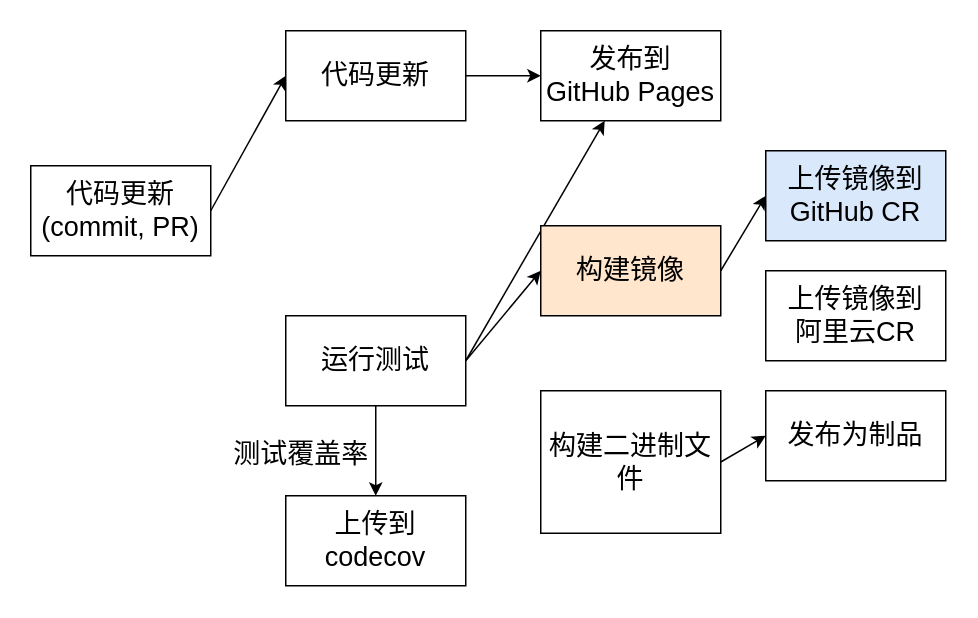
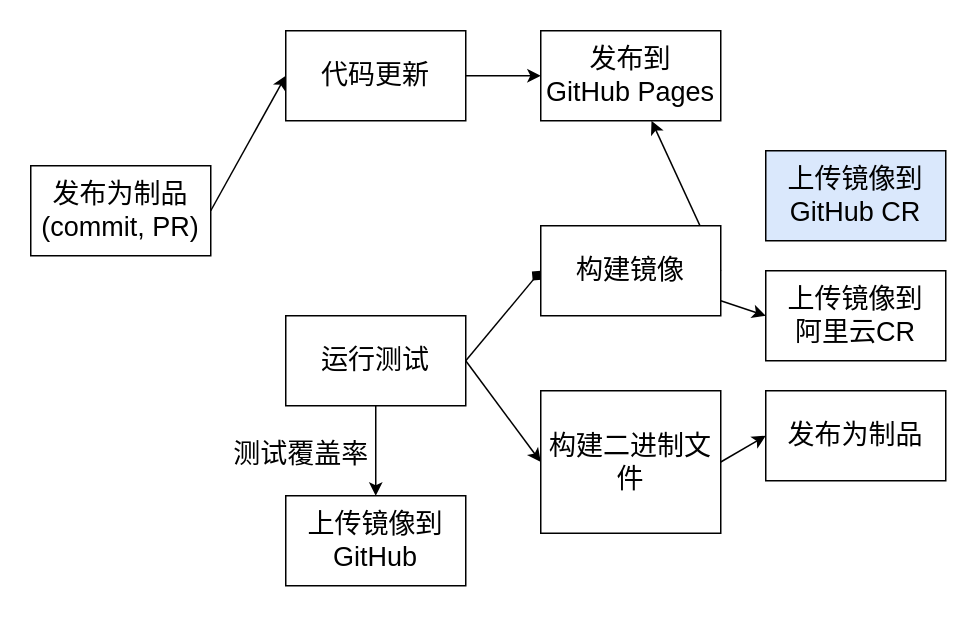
node "代码更新 (commit, PR)": label "代码更新 (commit, PR)" -> "发布为制品 (commit, PR)"
edge "运行测试" -> "发布到 GitHub Pages": now "运行测试" -> "构建二进制文件"
edge "构建镜像" -> "上传镜像到GitHub CR": now "构建镜像" -> "发布到 GitHub Pages"
node "构建镜像": fillcolor #ffe6cc -> #ffffff
edge "运行测试" -> "构建镜像": arrowhead classic -> diamond
edge "构建镜像" -> "上传镜像到 阿里云CR": added
node "上传到codecov": label "上传到codecov" -> "上传镜像到GitHub"
